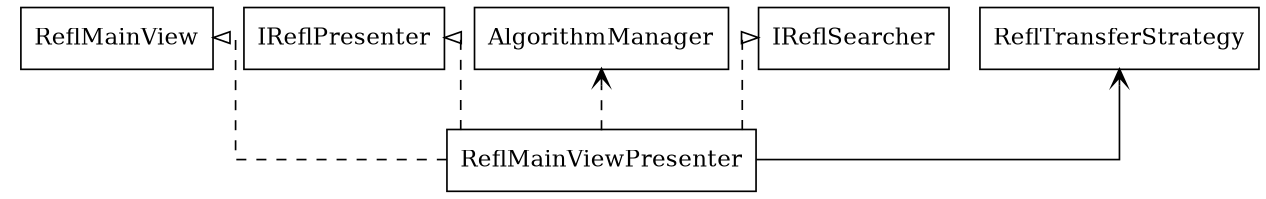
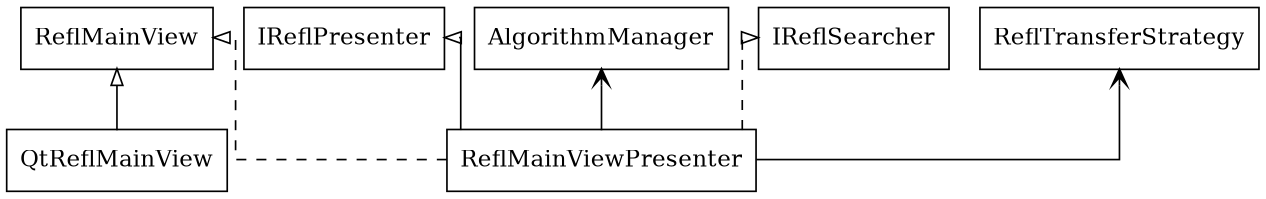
edge "ReflMainViewPresenter" -> "IReflPresenter": style dashed -> solid
edge "ReflMainViewPresenter" -> "AlgorithmManager": style dashed -> solid
node "QtReflMainView": added
